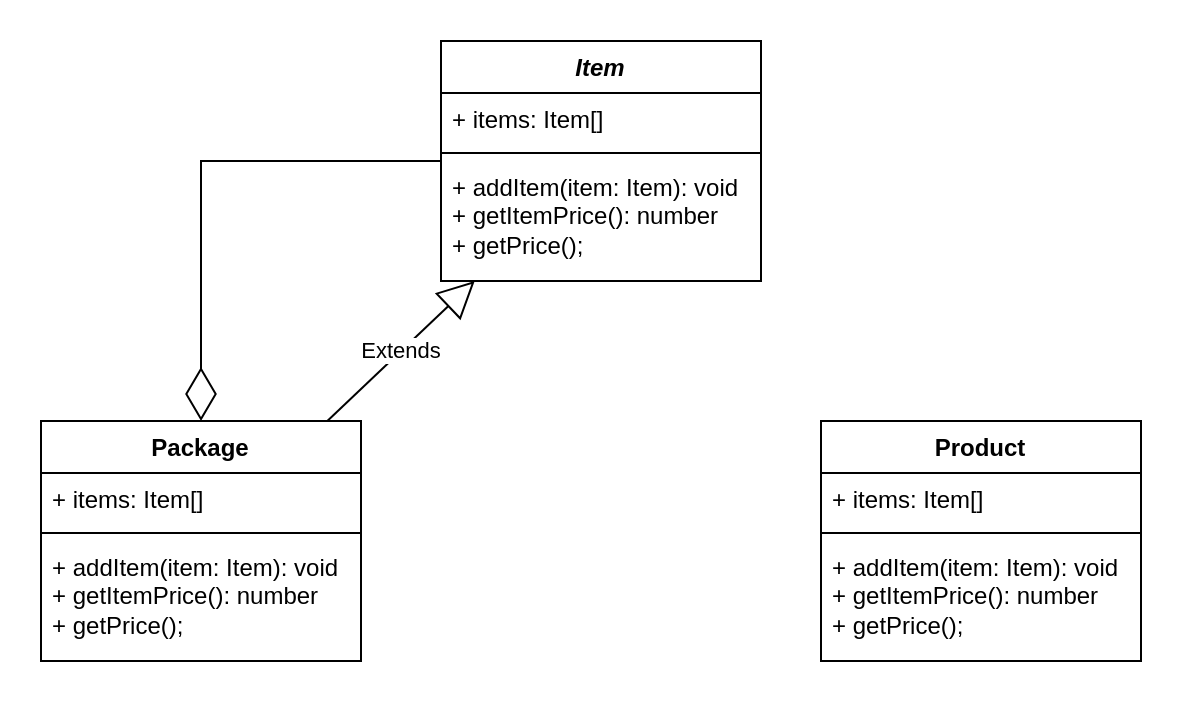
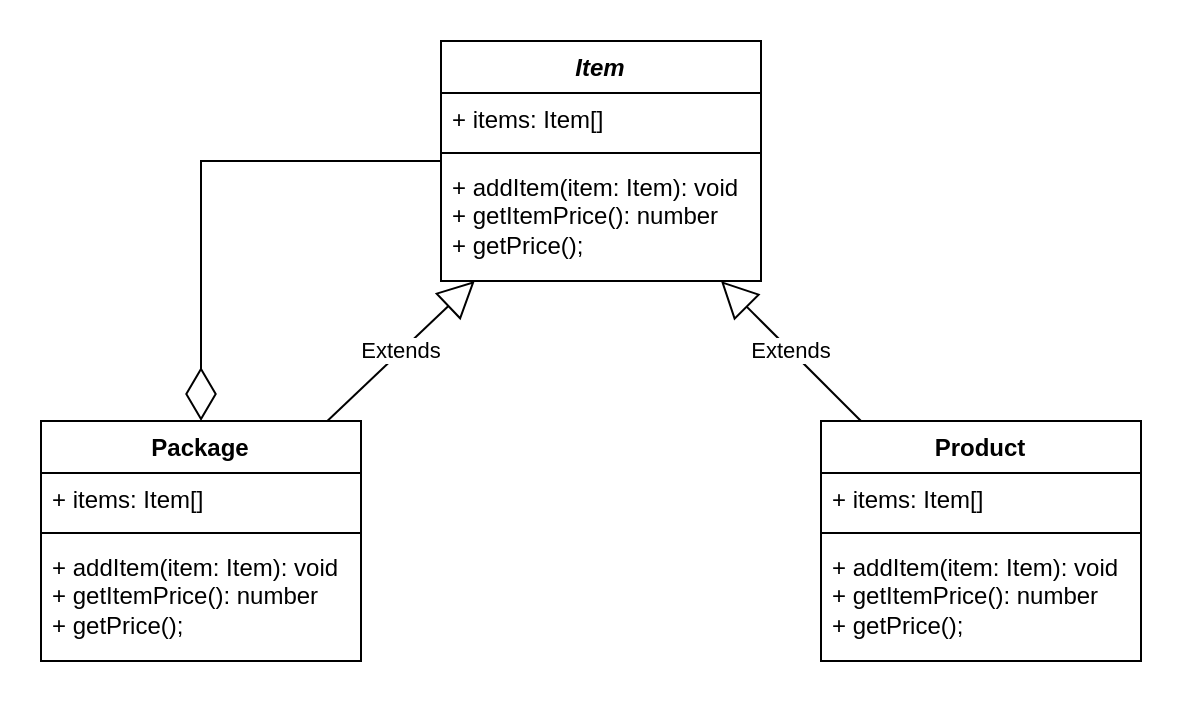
edge "Product" -> "Item": added, label "Extends"
